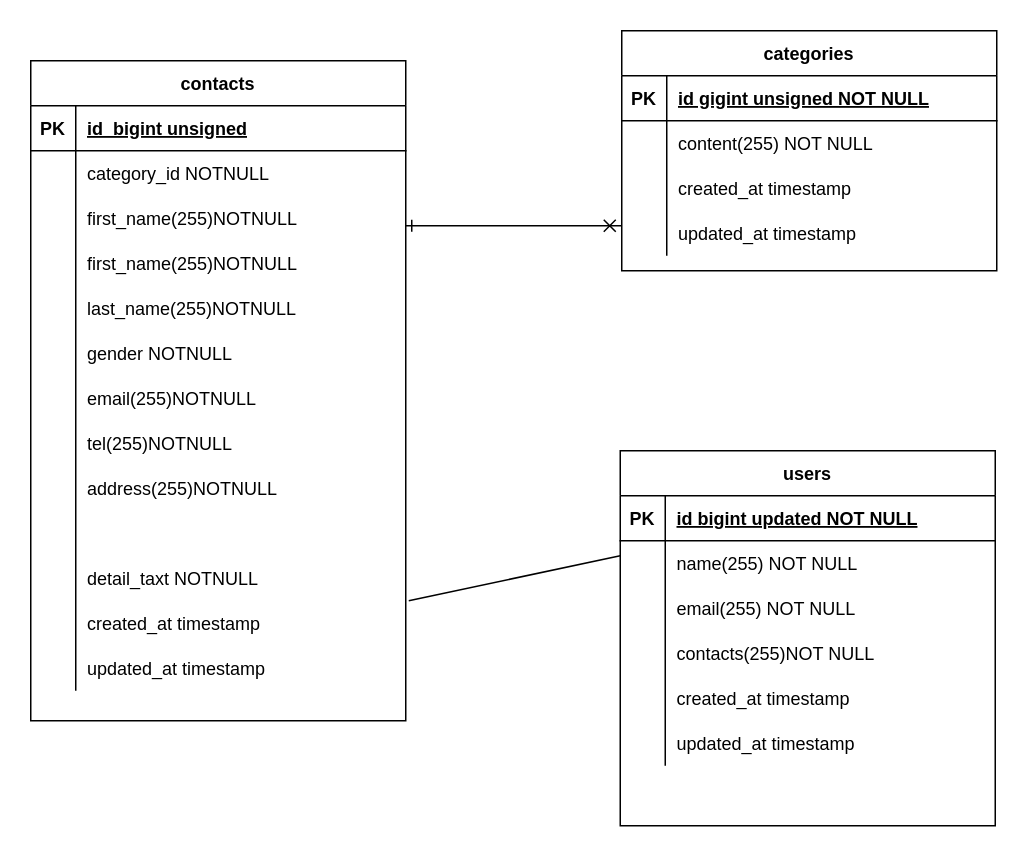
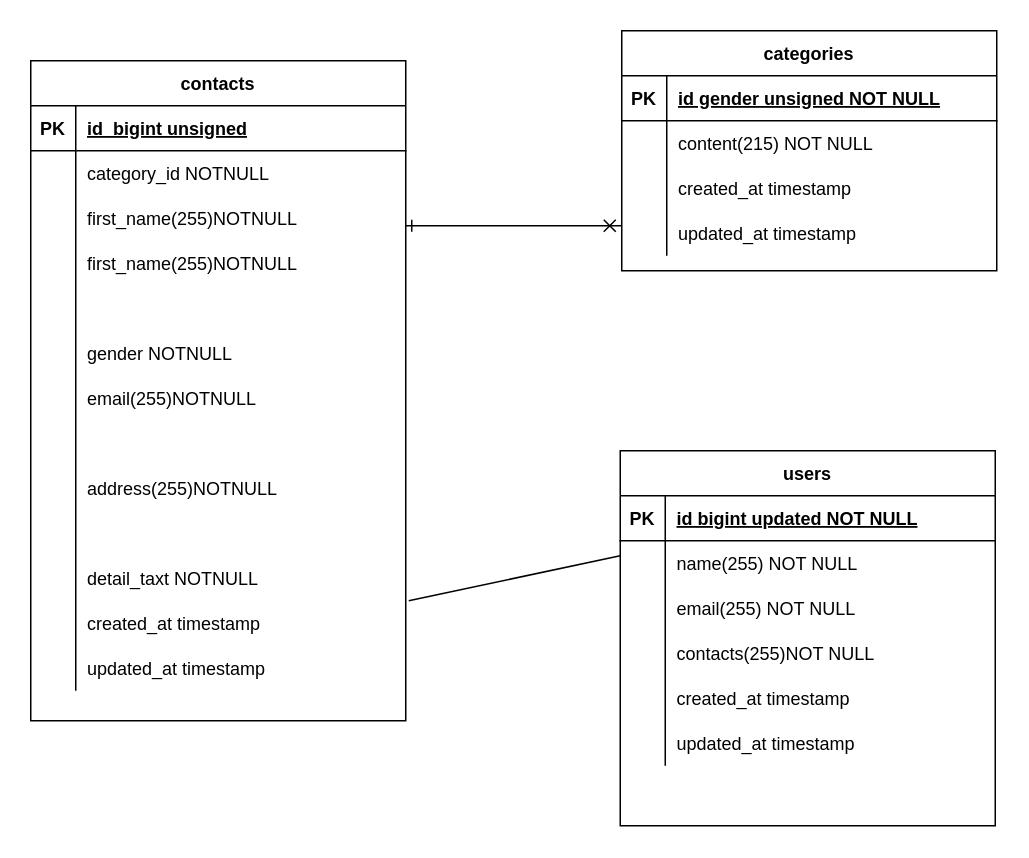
node "id gigint unsigned NOT NULL": label "id gigint unsigned NOT NULL" -> "id gender unsigned NOT NULL"
node "content(255) NOT NULL": label "content(255) NOT NULL" -> "content(215) NOT NULL"
node "last_name(255)NOTNULL": removed
node "tel(255)NOTNULL": removed
